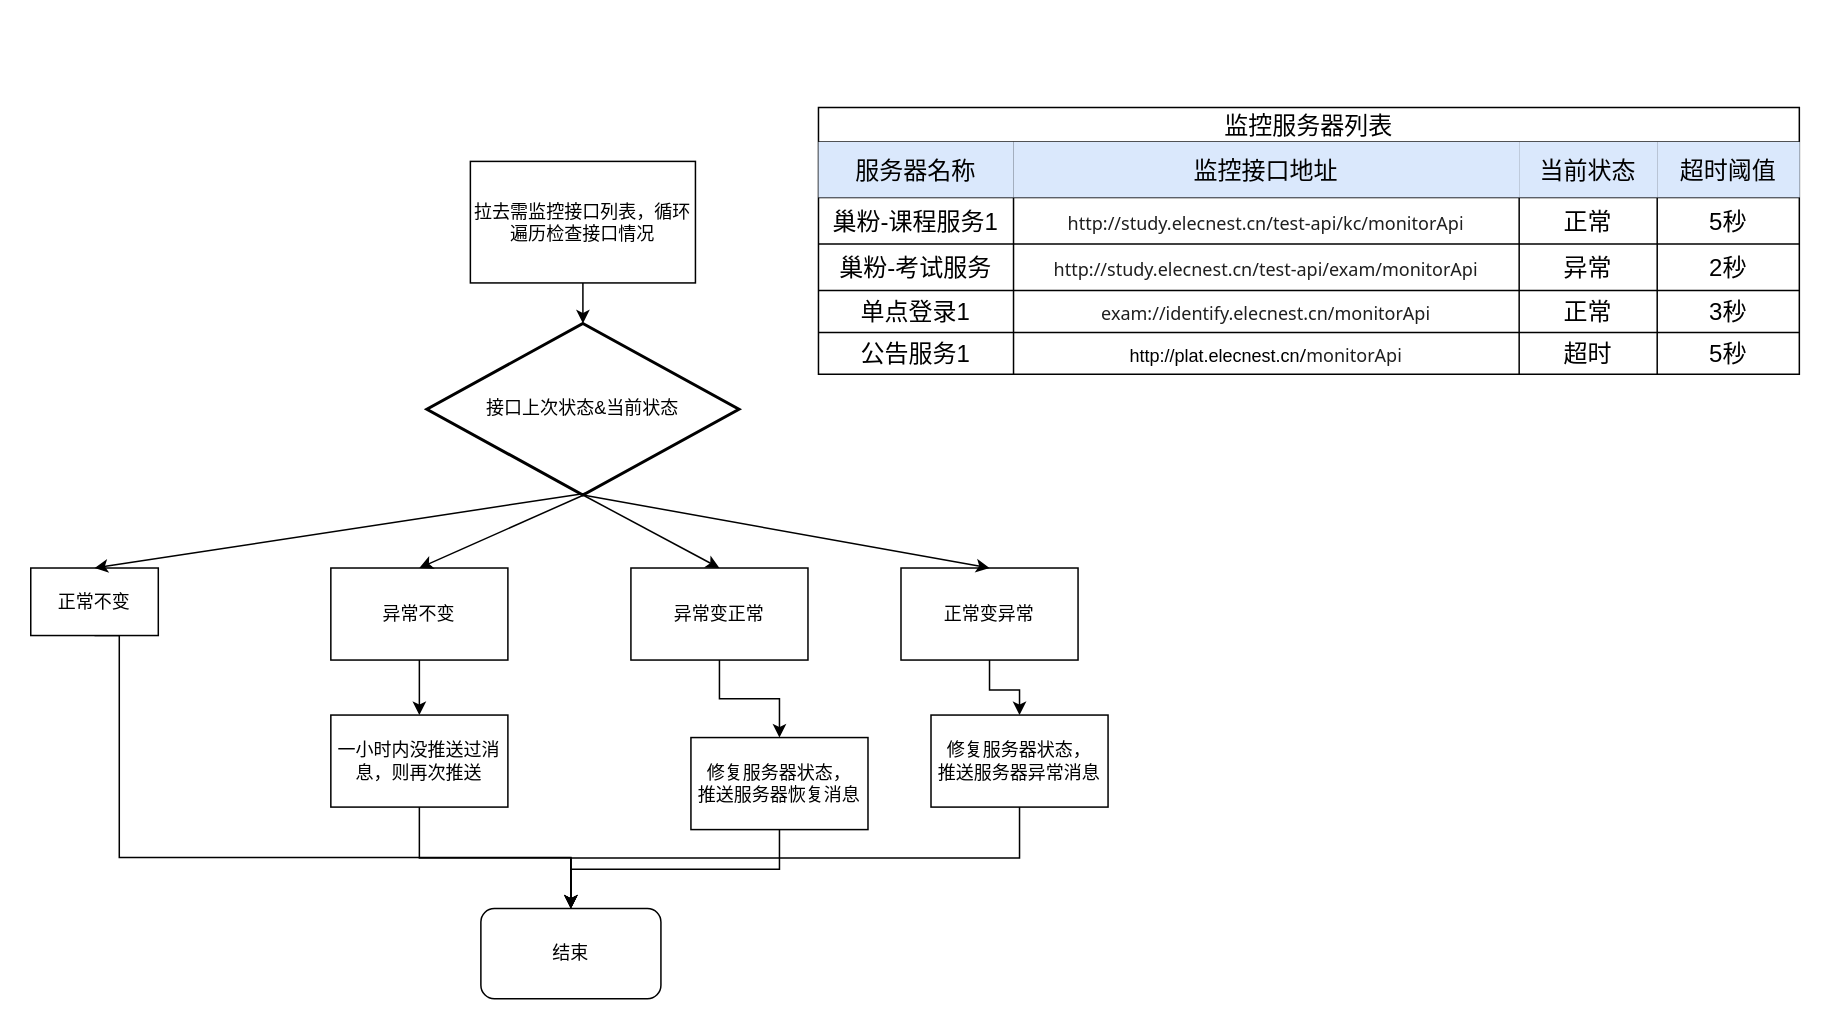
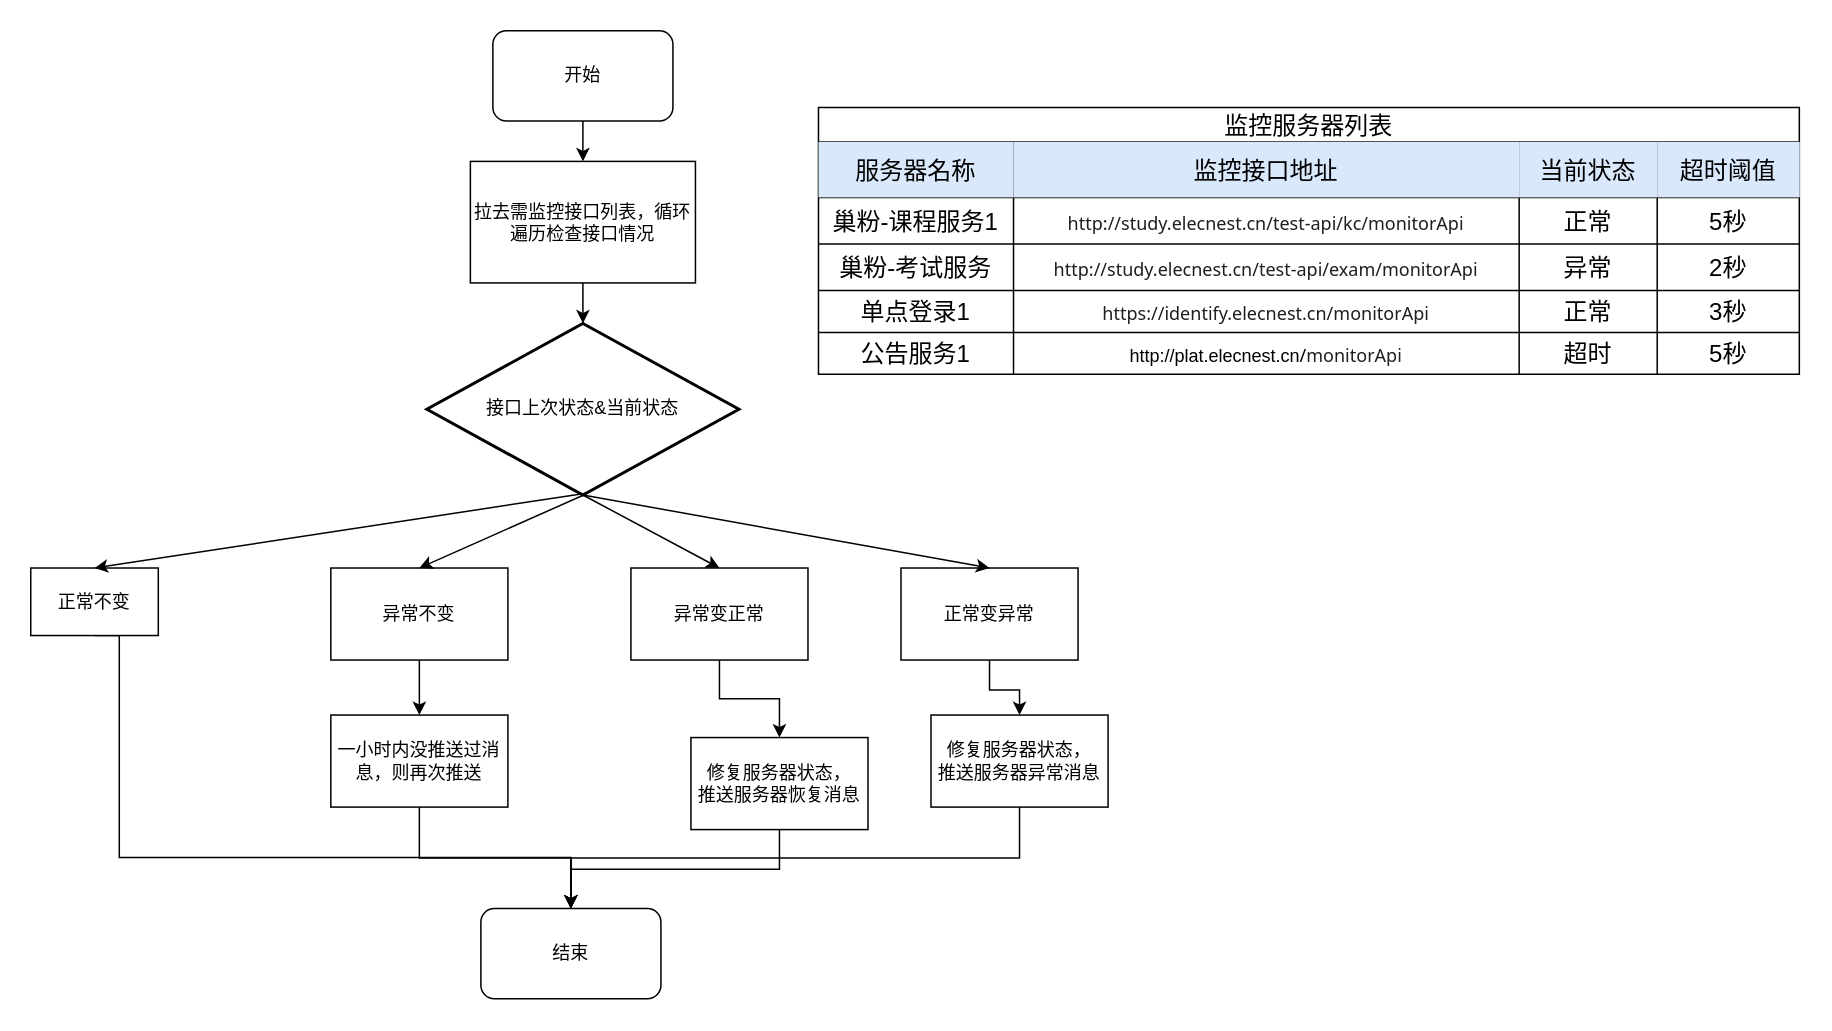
node "开始": added
edge "开始" -> "拉去需监控接口列表，循环遍历检查接口情况": added
node "exam://identify.elecnest.cn/monitorApi": label "exam://identify.elecnest.cn/monitorApi" -> "https://identify.elecnest.cn/monitorApi"
